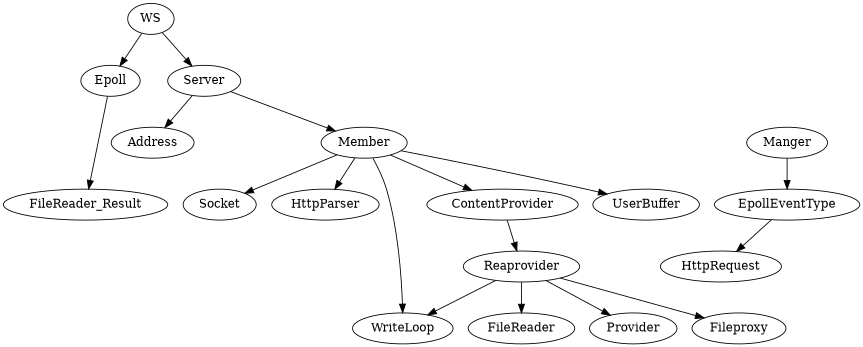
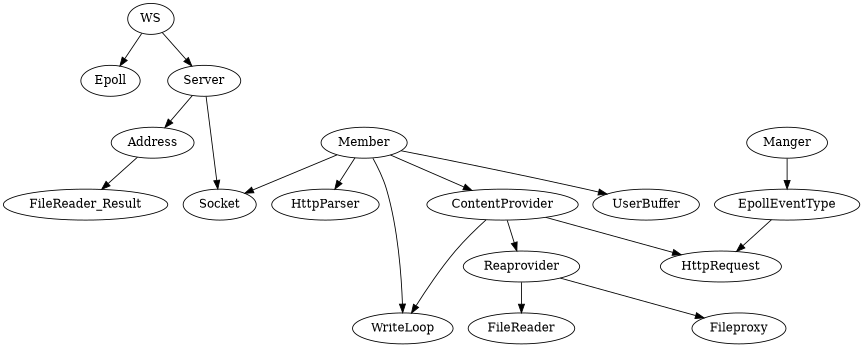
edge "Server" -> "Member": now "Server" -> "Socket"
edge "Epoll" -> "FileReader_Result": now "Address" -> "FileReader_Result"
edge "ContentProvider" -> "HttpRequest": added
edge "Reaprovider" -> "WriteLoop": now "ContentProvider" -> "WriteLoop"
node "Provider": removed
